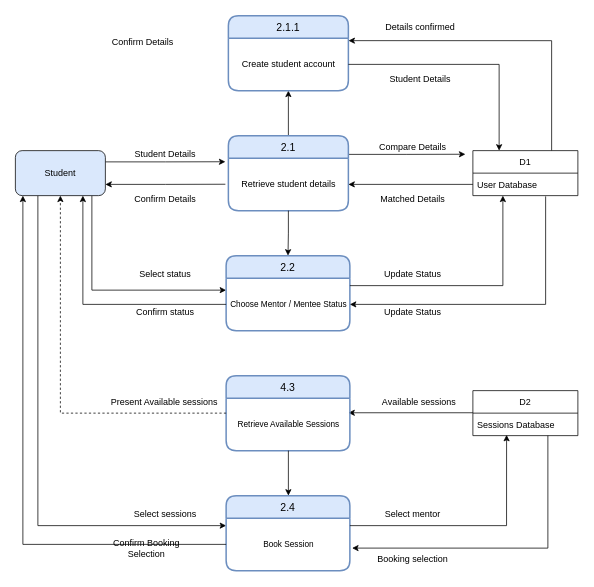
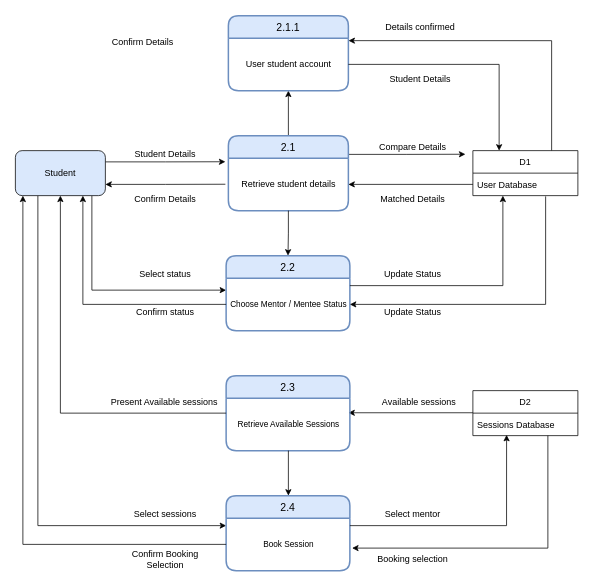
node "Create student account": label "Create student account" -> "User student account"
node "4.3": label "4.3" -> "2.3"
edge "Retrieve Available Sessions" -> "Student": style dashed -> solid
node "Confirm Booking Selection": moved (147, 548) -> (165, 559)
